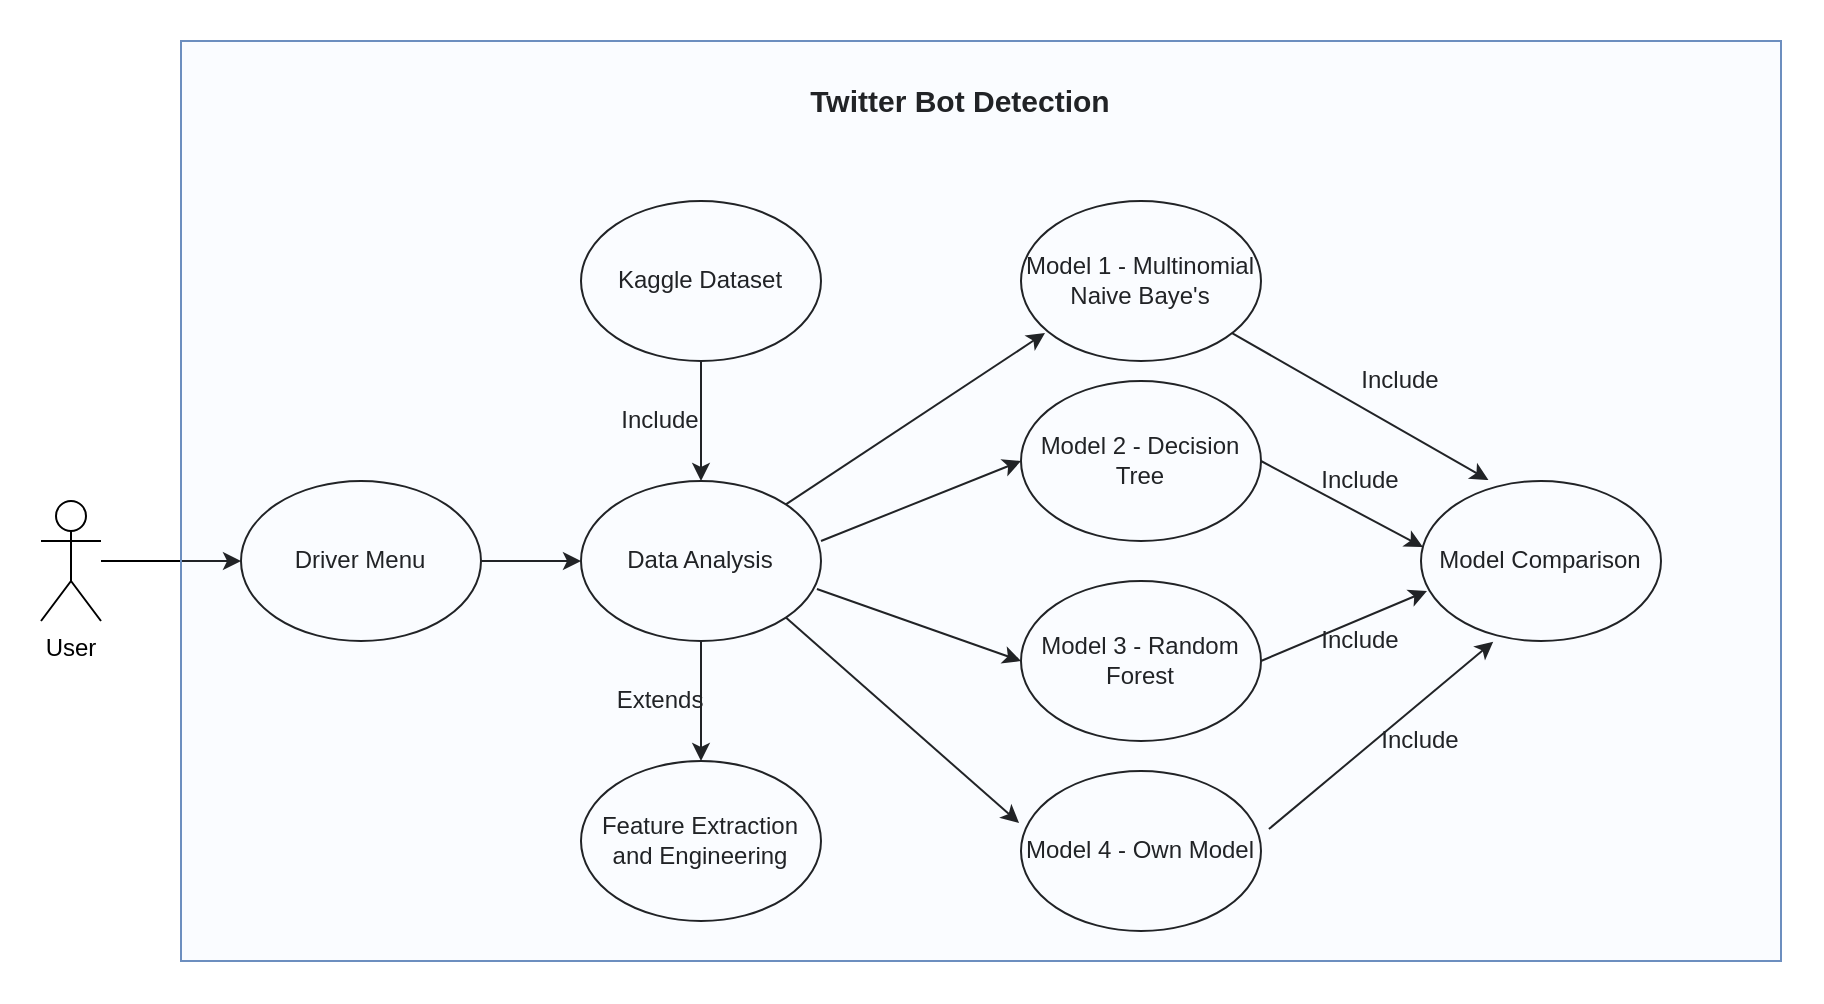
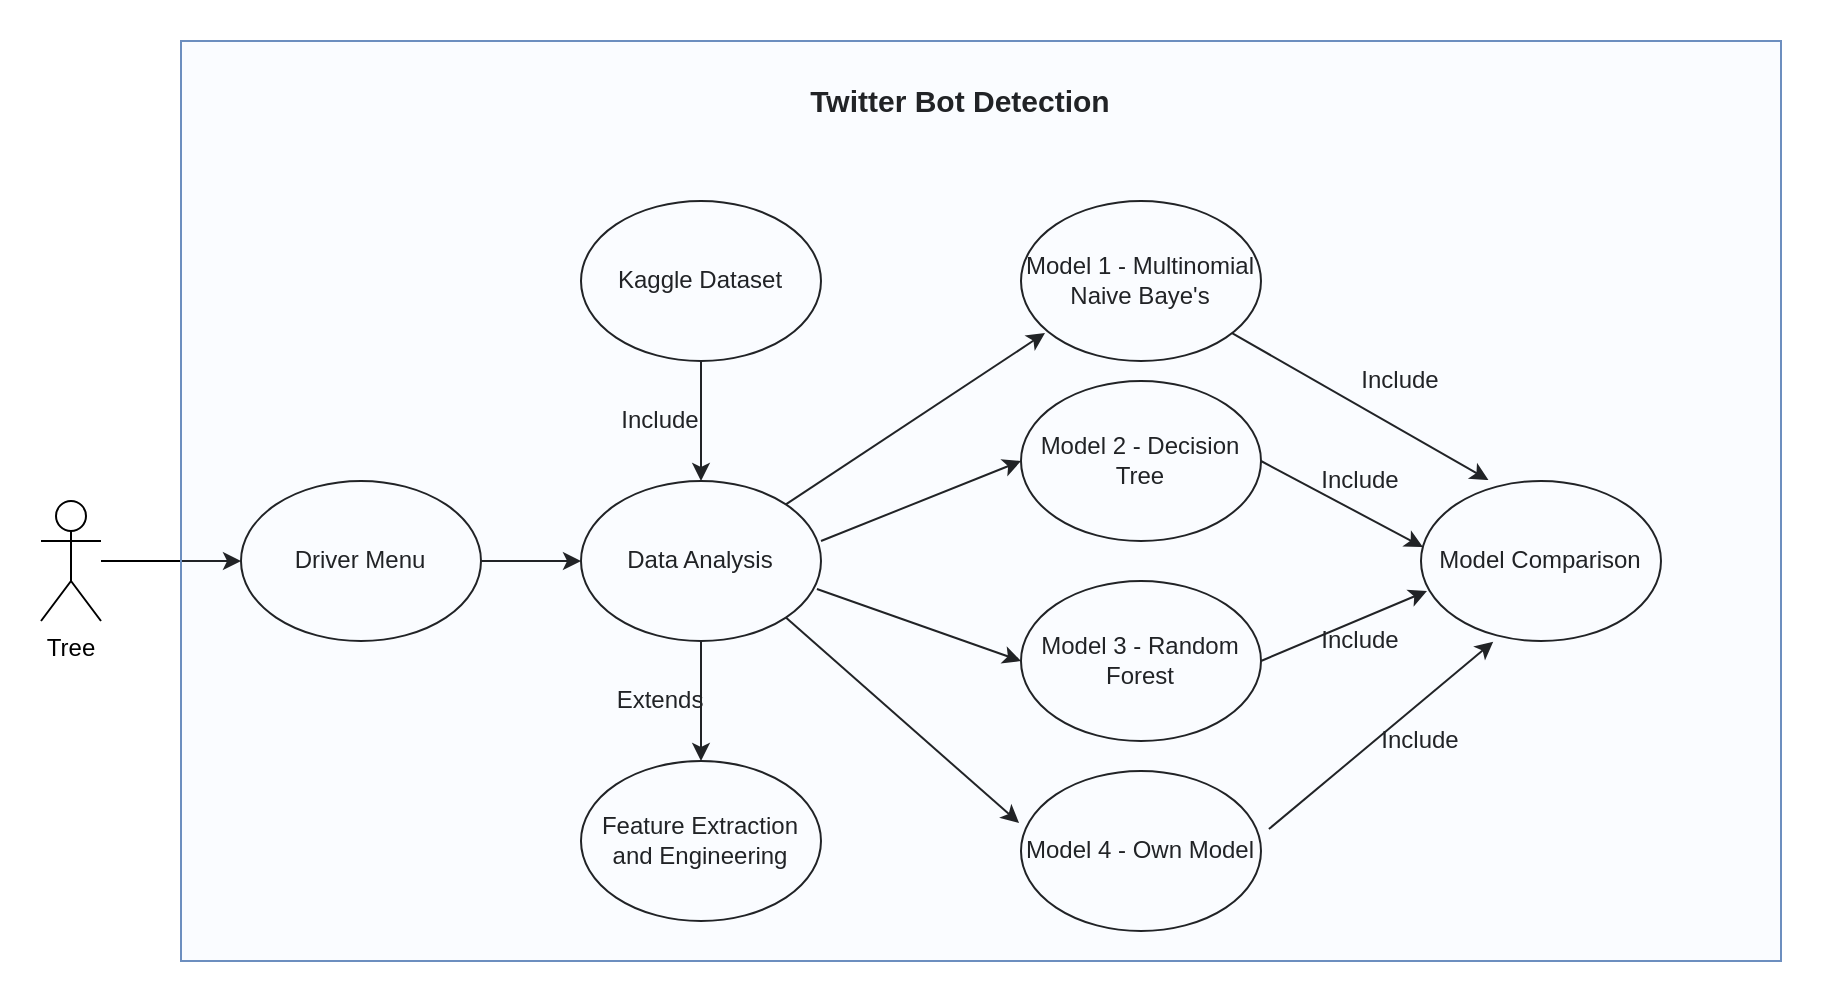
node "User": label "User" -> "Tree"
